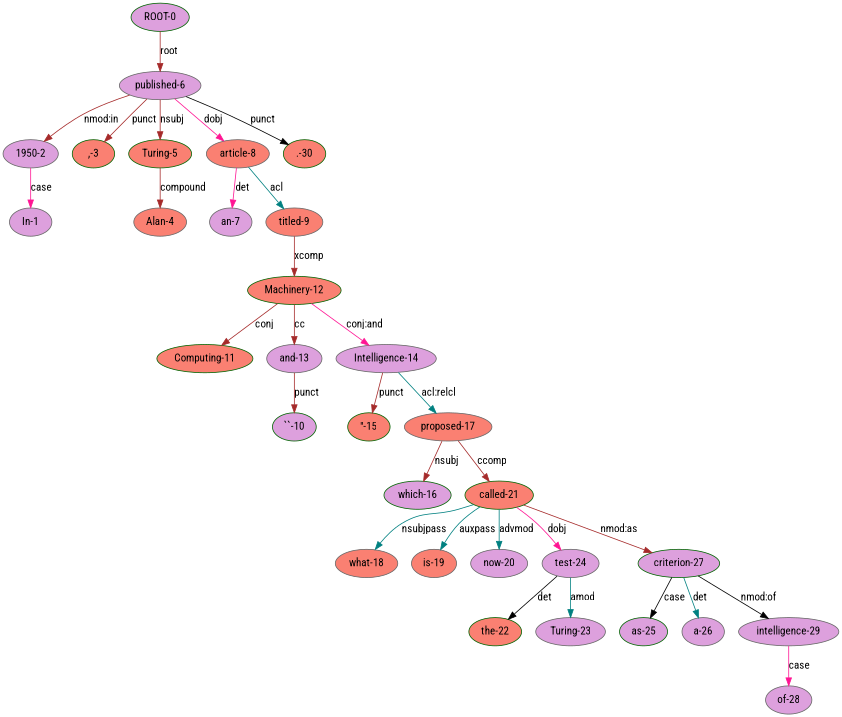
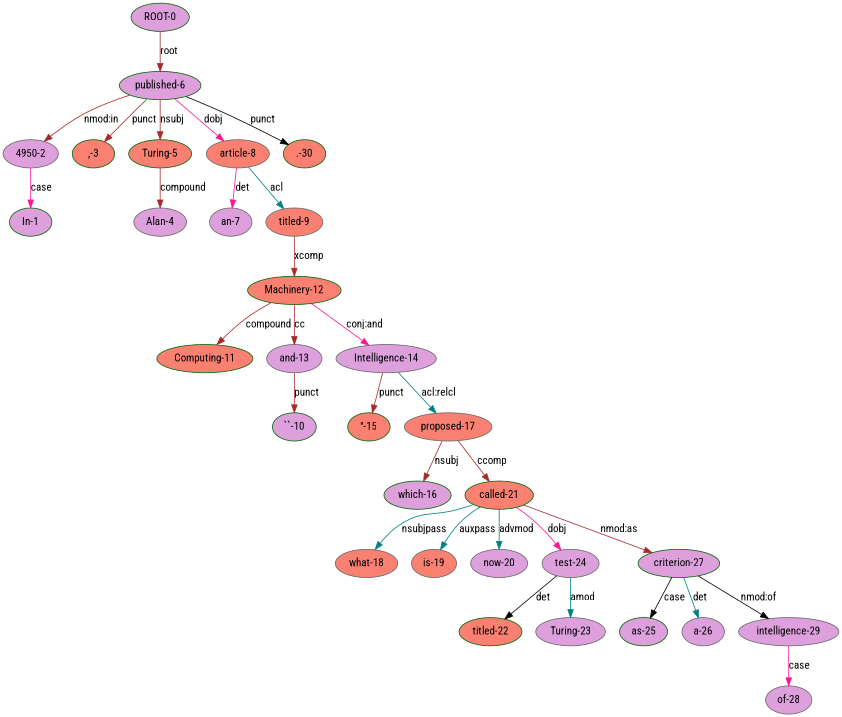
node "published-6": color gray40 -> darkgreen
node "1950-2": label "1950-2" -> "4950-2"
node "In-1": color gray40 -> darkgreen
node "Alan-4": fillcolor salmon -> plum
edge "Machinery-12" -> "Computing-11": label "conj" -> "compound"
node "the-22": label "the-22" -> "titled-22"
